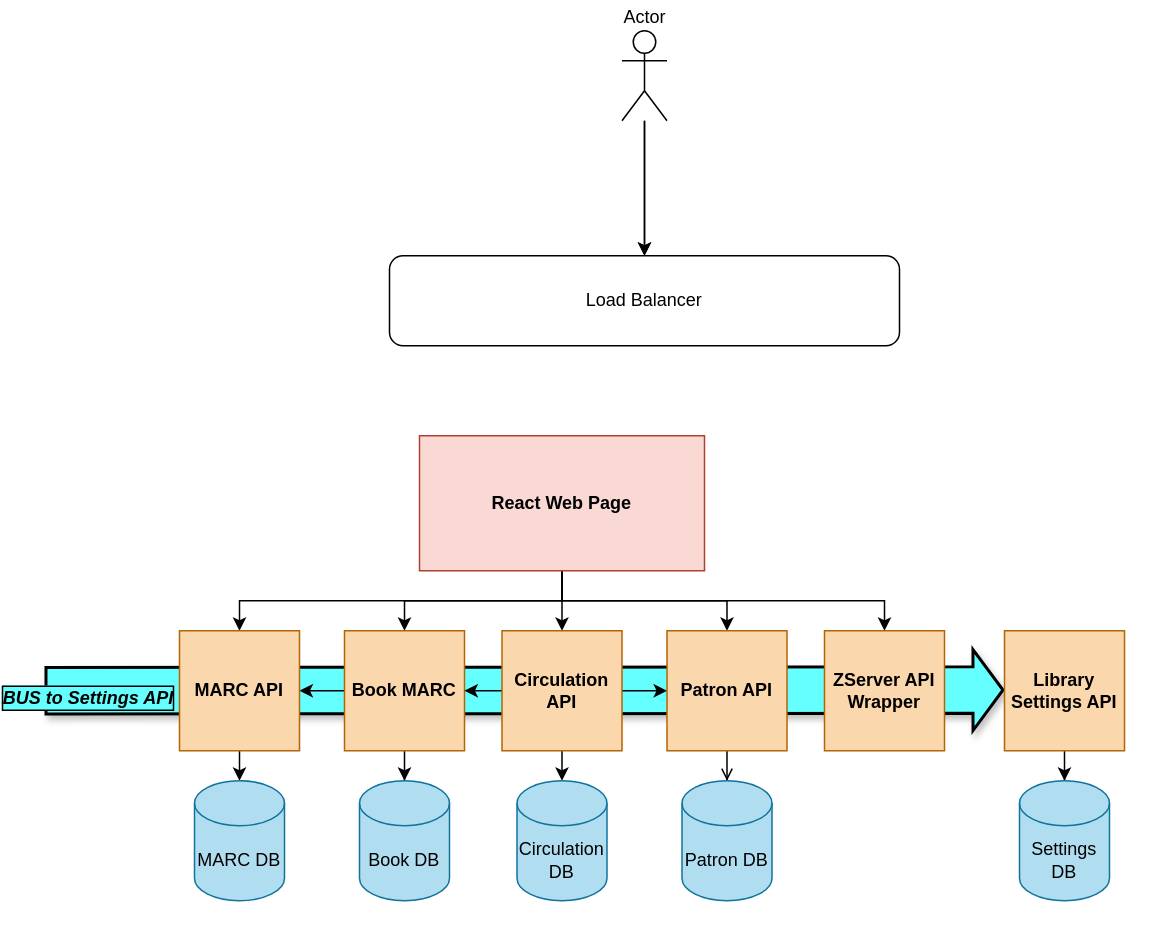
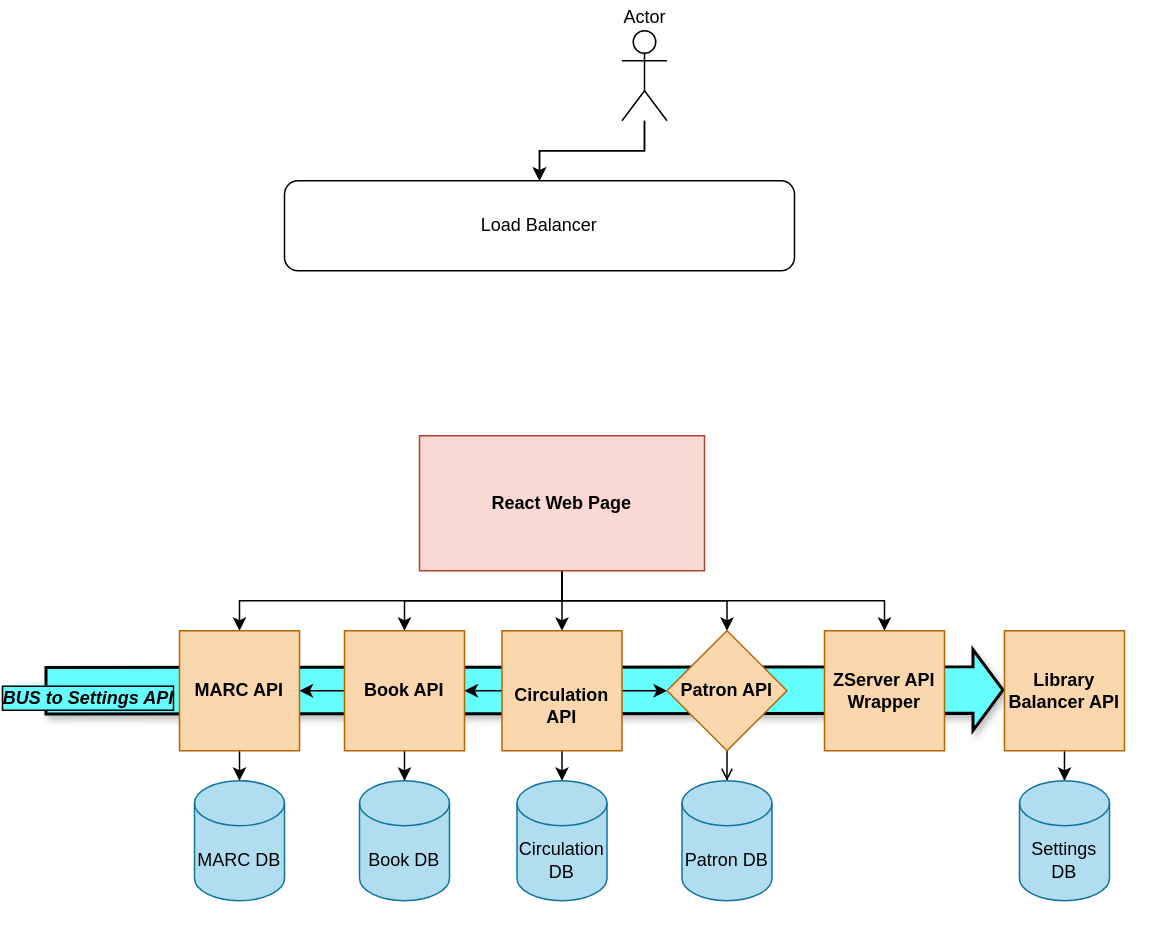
node "Load Balancer": moved (644, 301) -> (539, 226)
node "Book MARC": label "Book MARC" -> "Book API"
node "Circulation API": moved (562, 691) -> (562, 706)
node "Patron API": shape rectangle -> diamond
node "Library Settings API": label "Library Settings API" -> "Library Balancer API"
